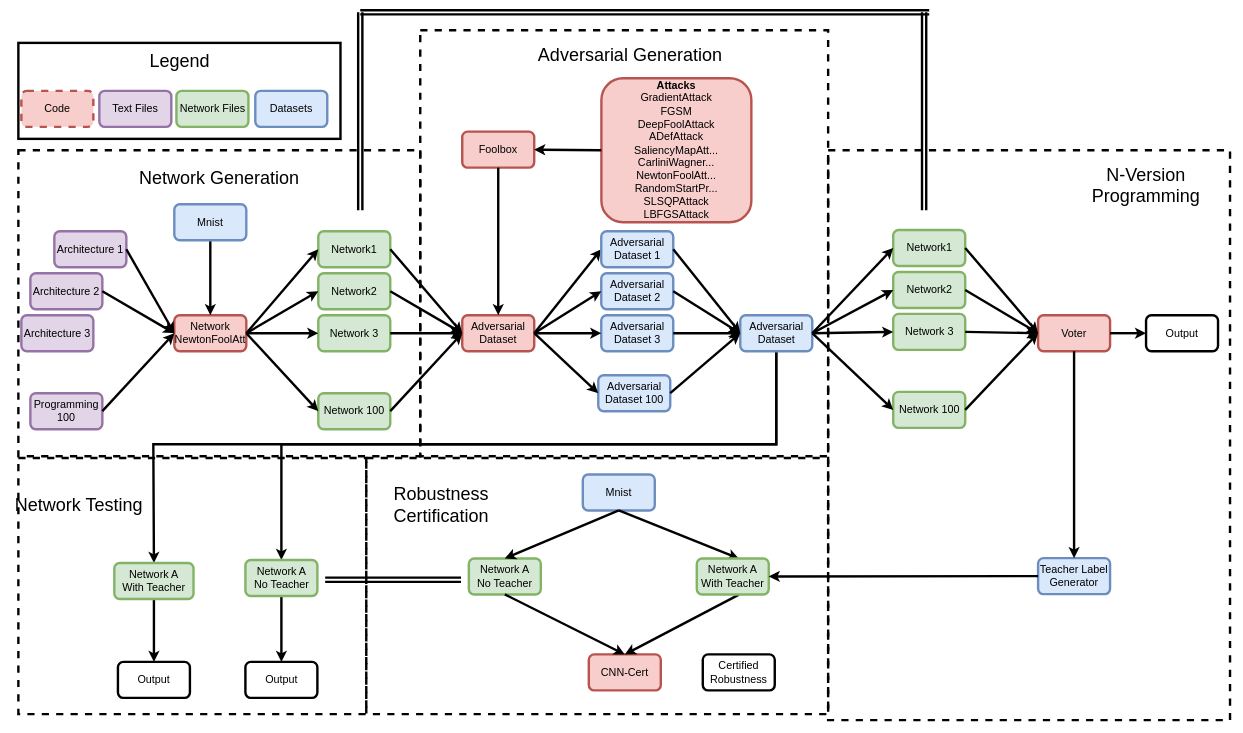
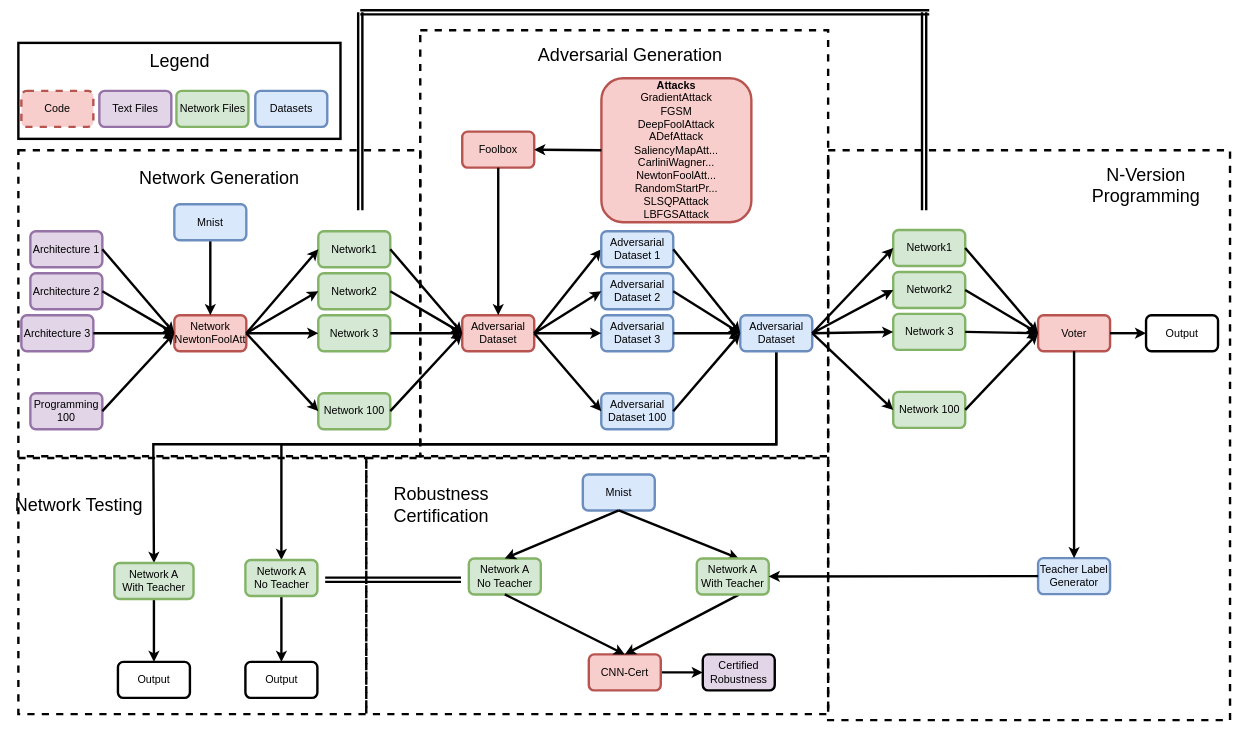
node "Architecture 1": moved (90, 249) -> (66, 249)
edge "Architecture 3" -> "Network NewtonFoolAtt": added
node "Adversarial Dataset 100": moved (634, 393) -> (637, 411)
edge "CNN-Cert" -> "Certified Robustness": added
node "Certified Robustness": fillcolor #ffffff -> #e1d5e7
